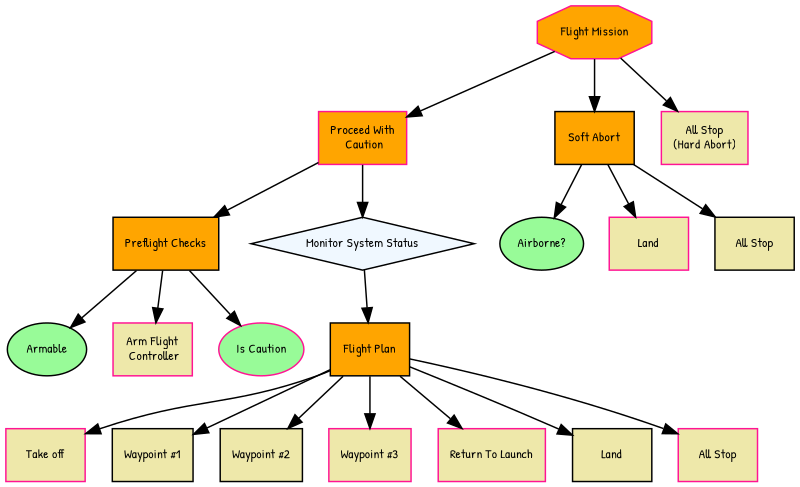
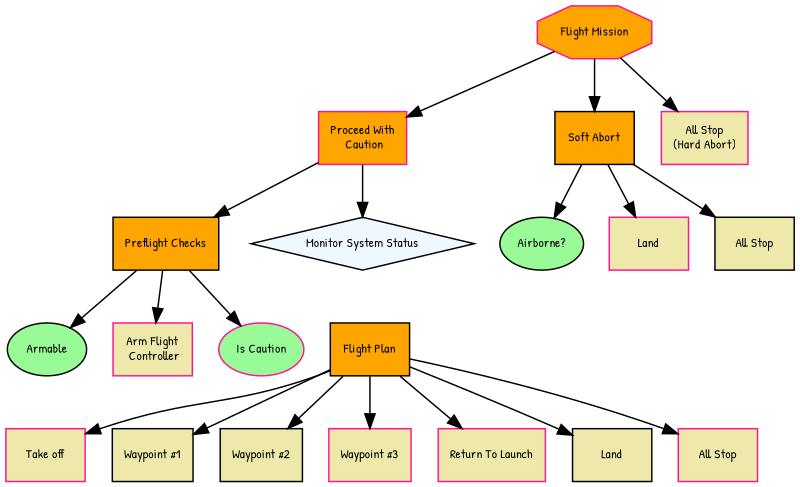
edge "Monitor System Status" -> "Flight Plan": removed
